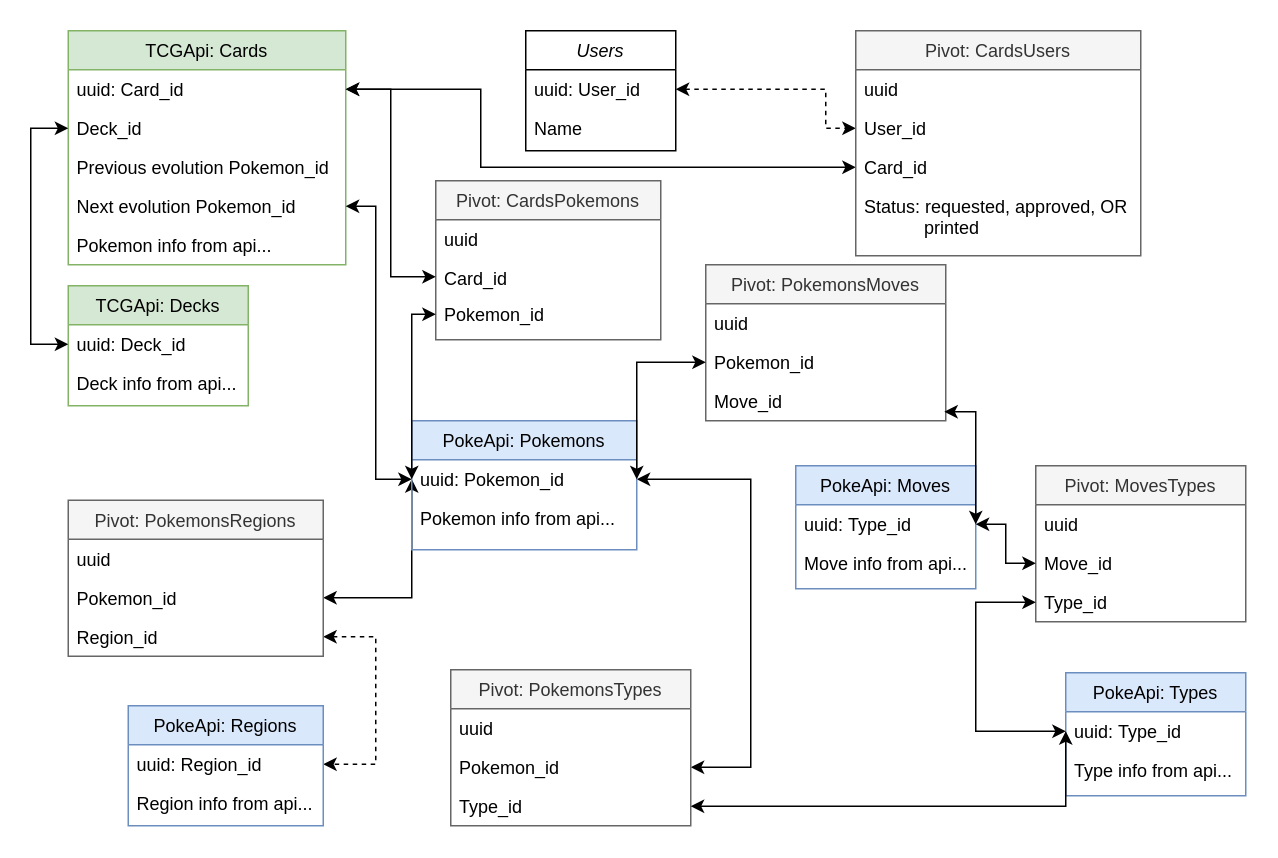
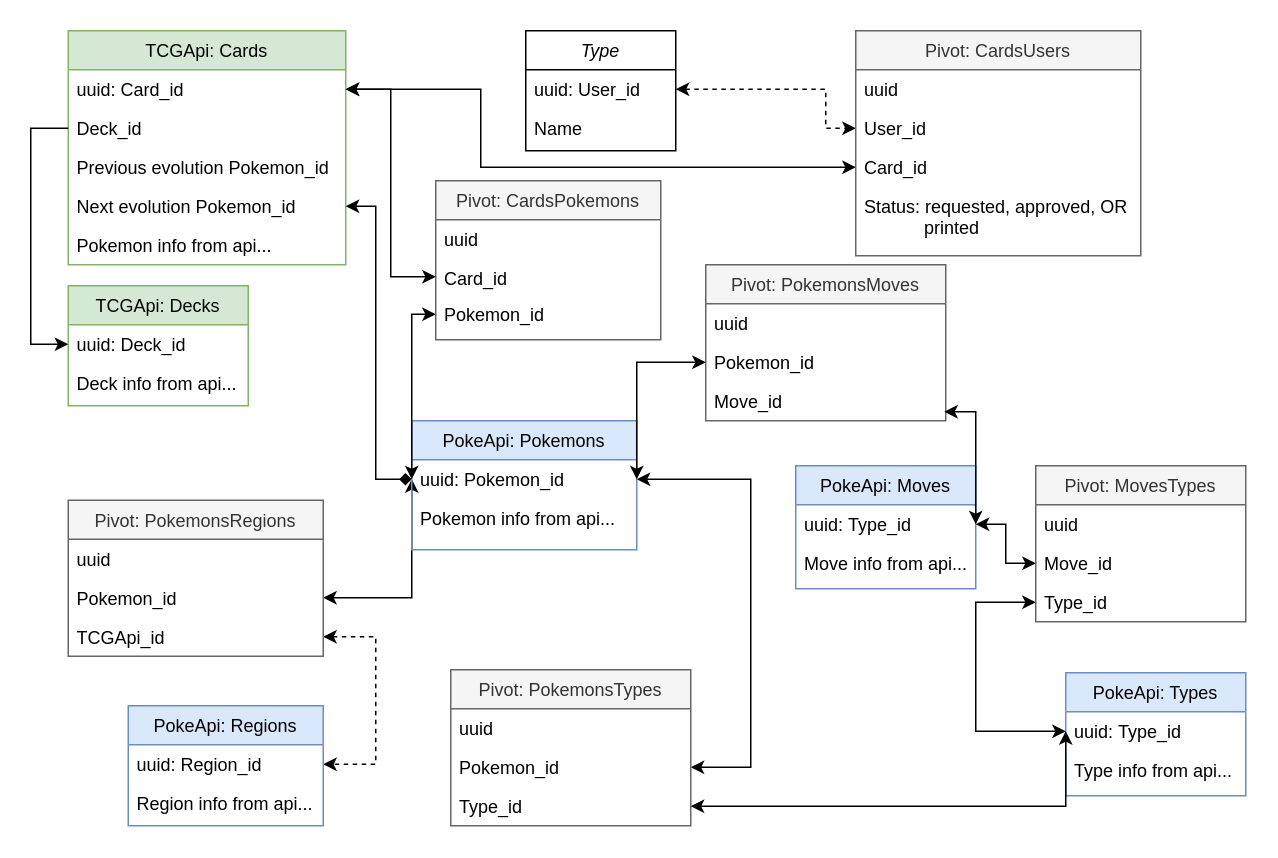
node "Users": label "Users" -> "Type"
edge "Deck_id" -- "uuid: Deck_id": arrowhead classic -> none
edge "Next evolution Pokemon_id" -- "uuid: Pokemon_id": arrowhead classic -> diamond
node "Region_id": label "Region_id" -> "TCGApi_id"
